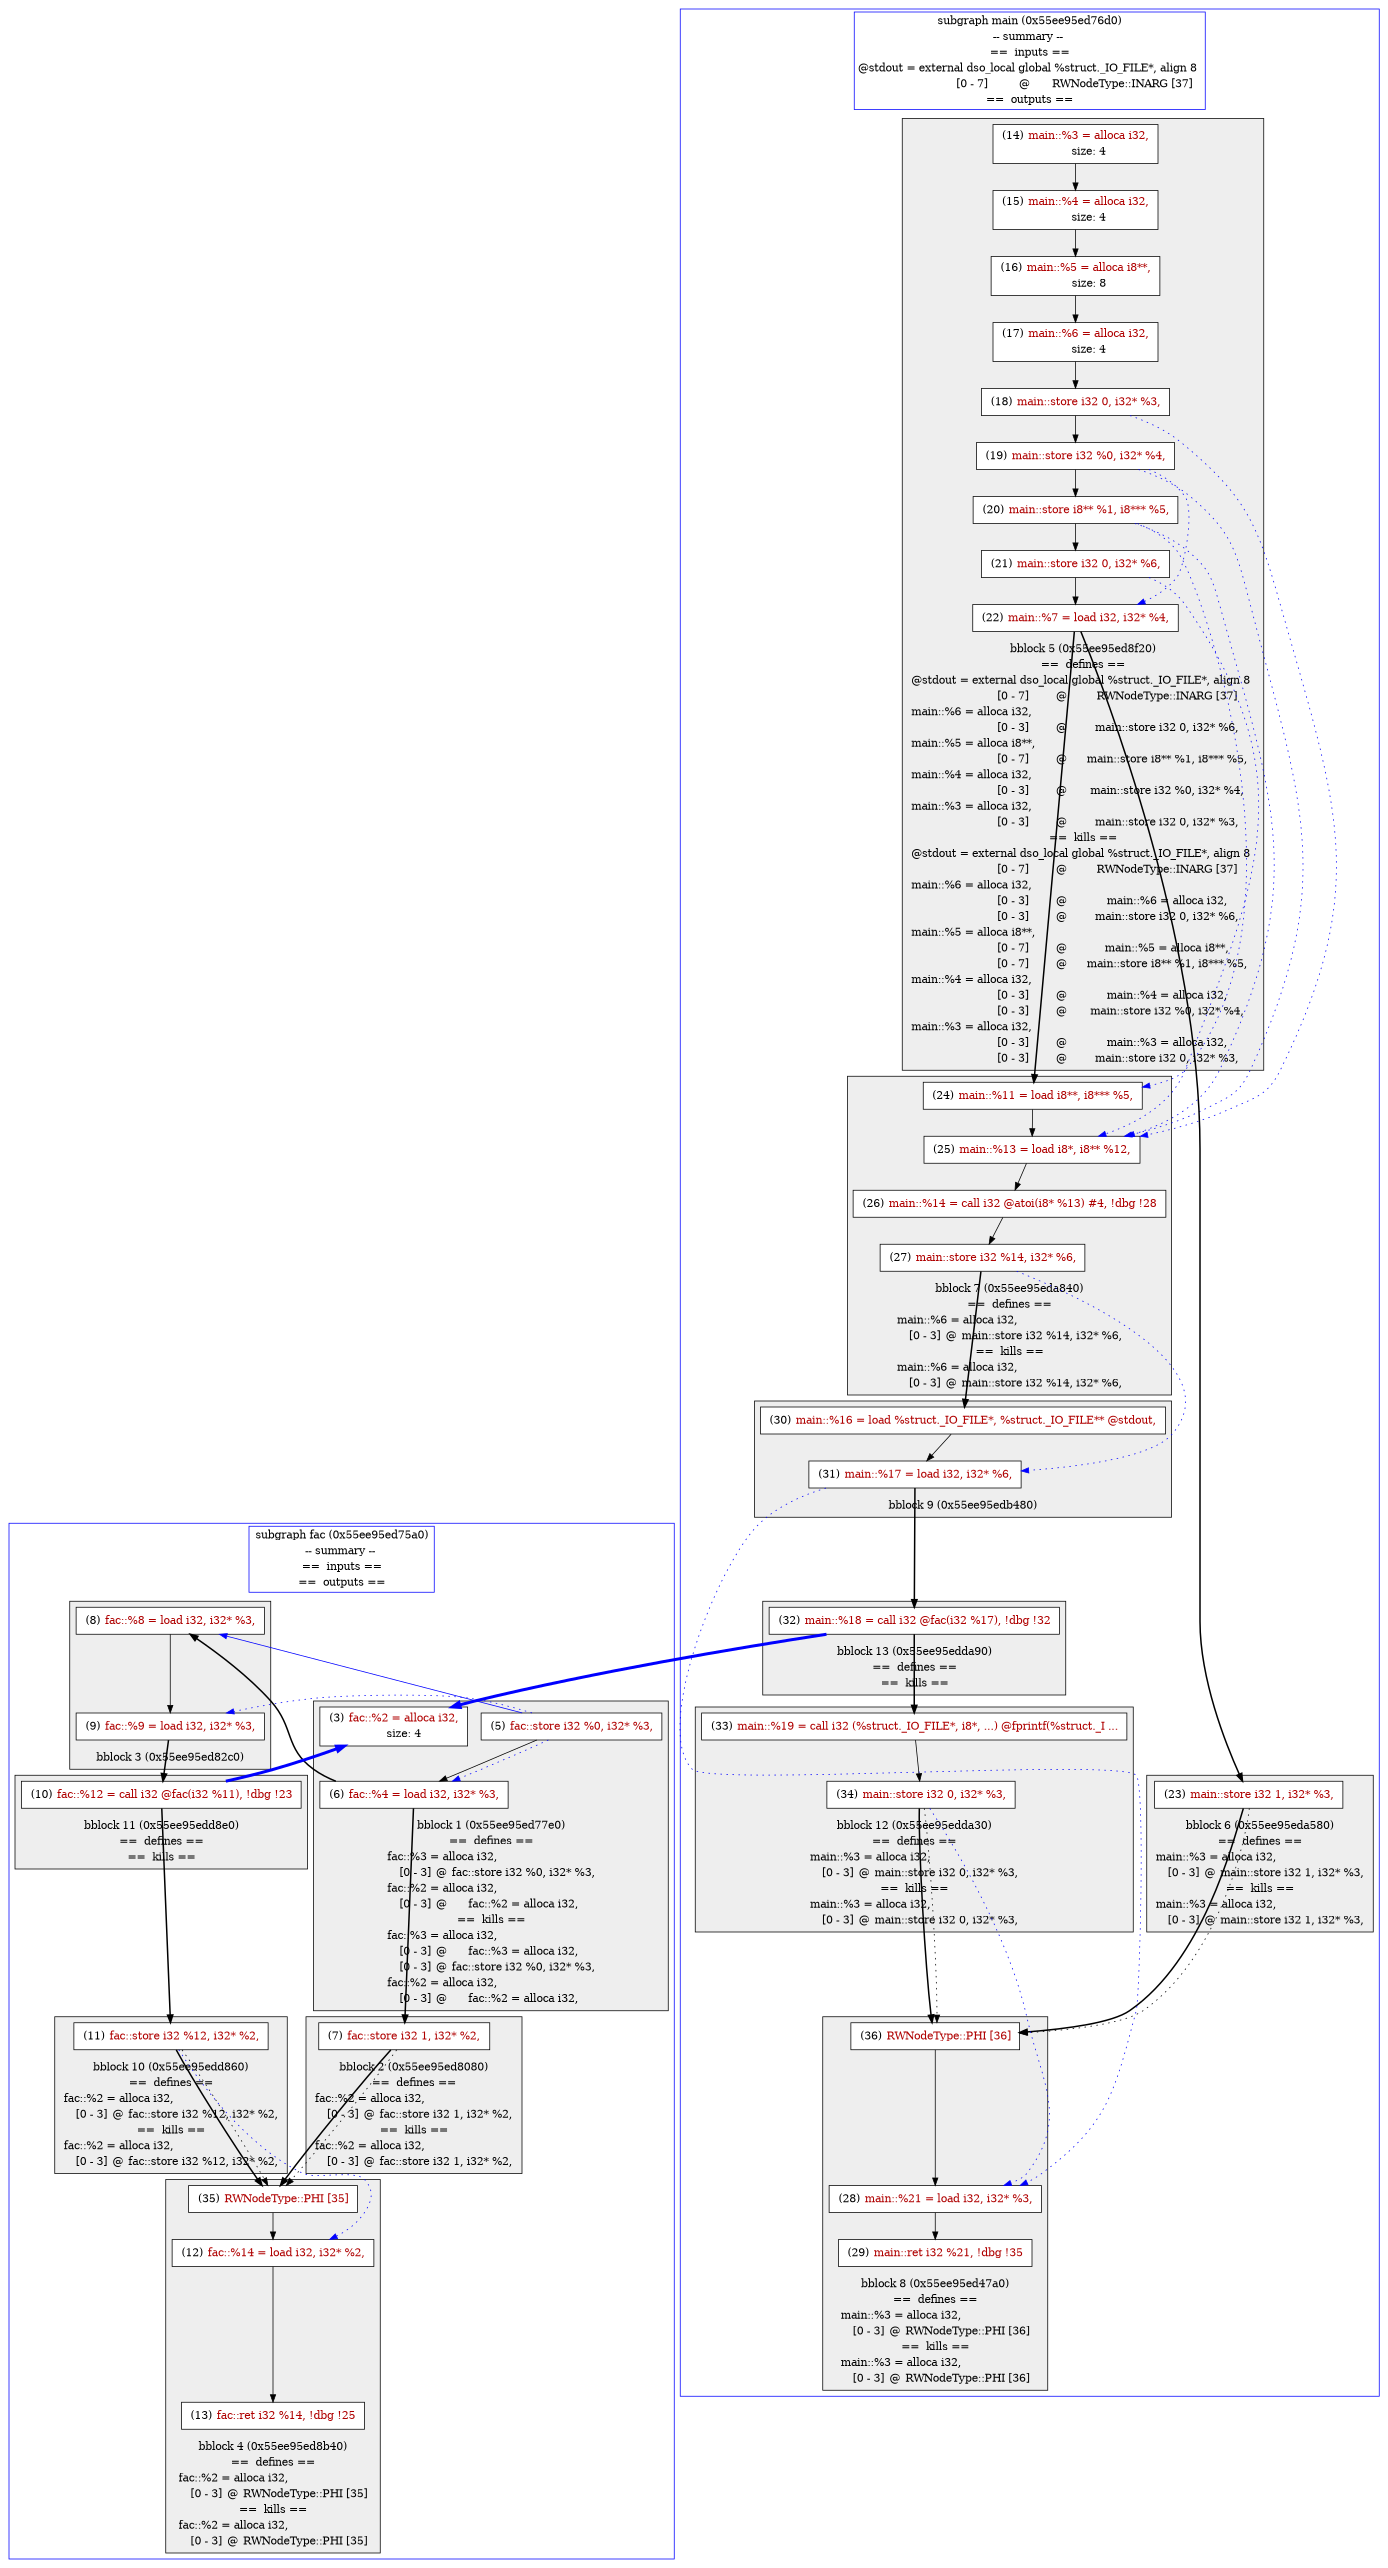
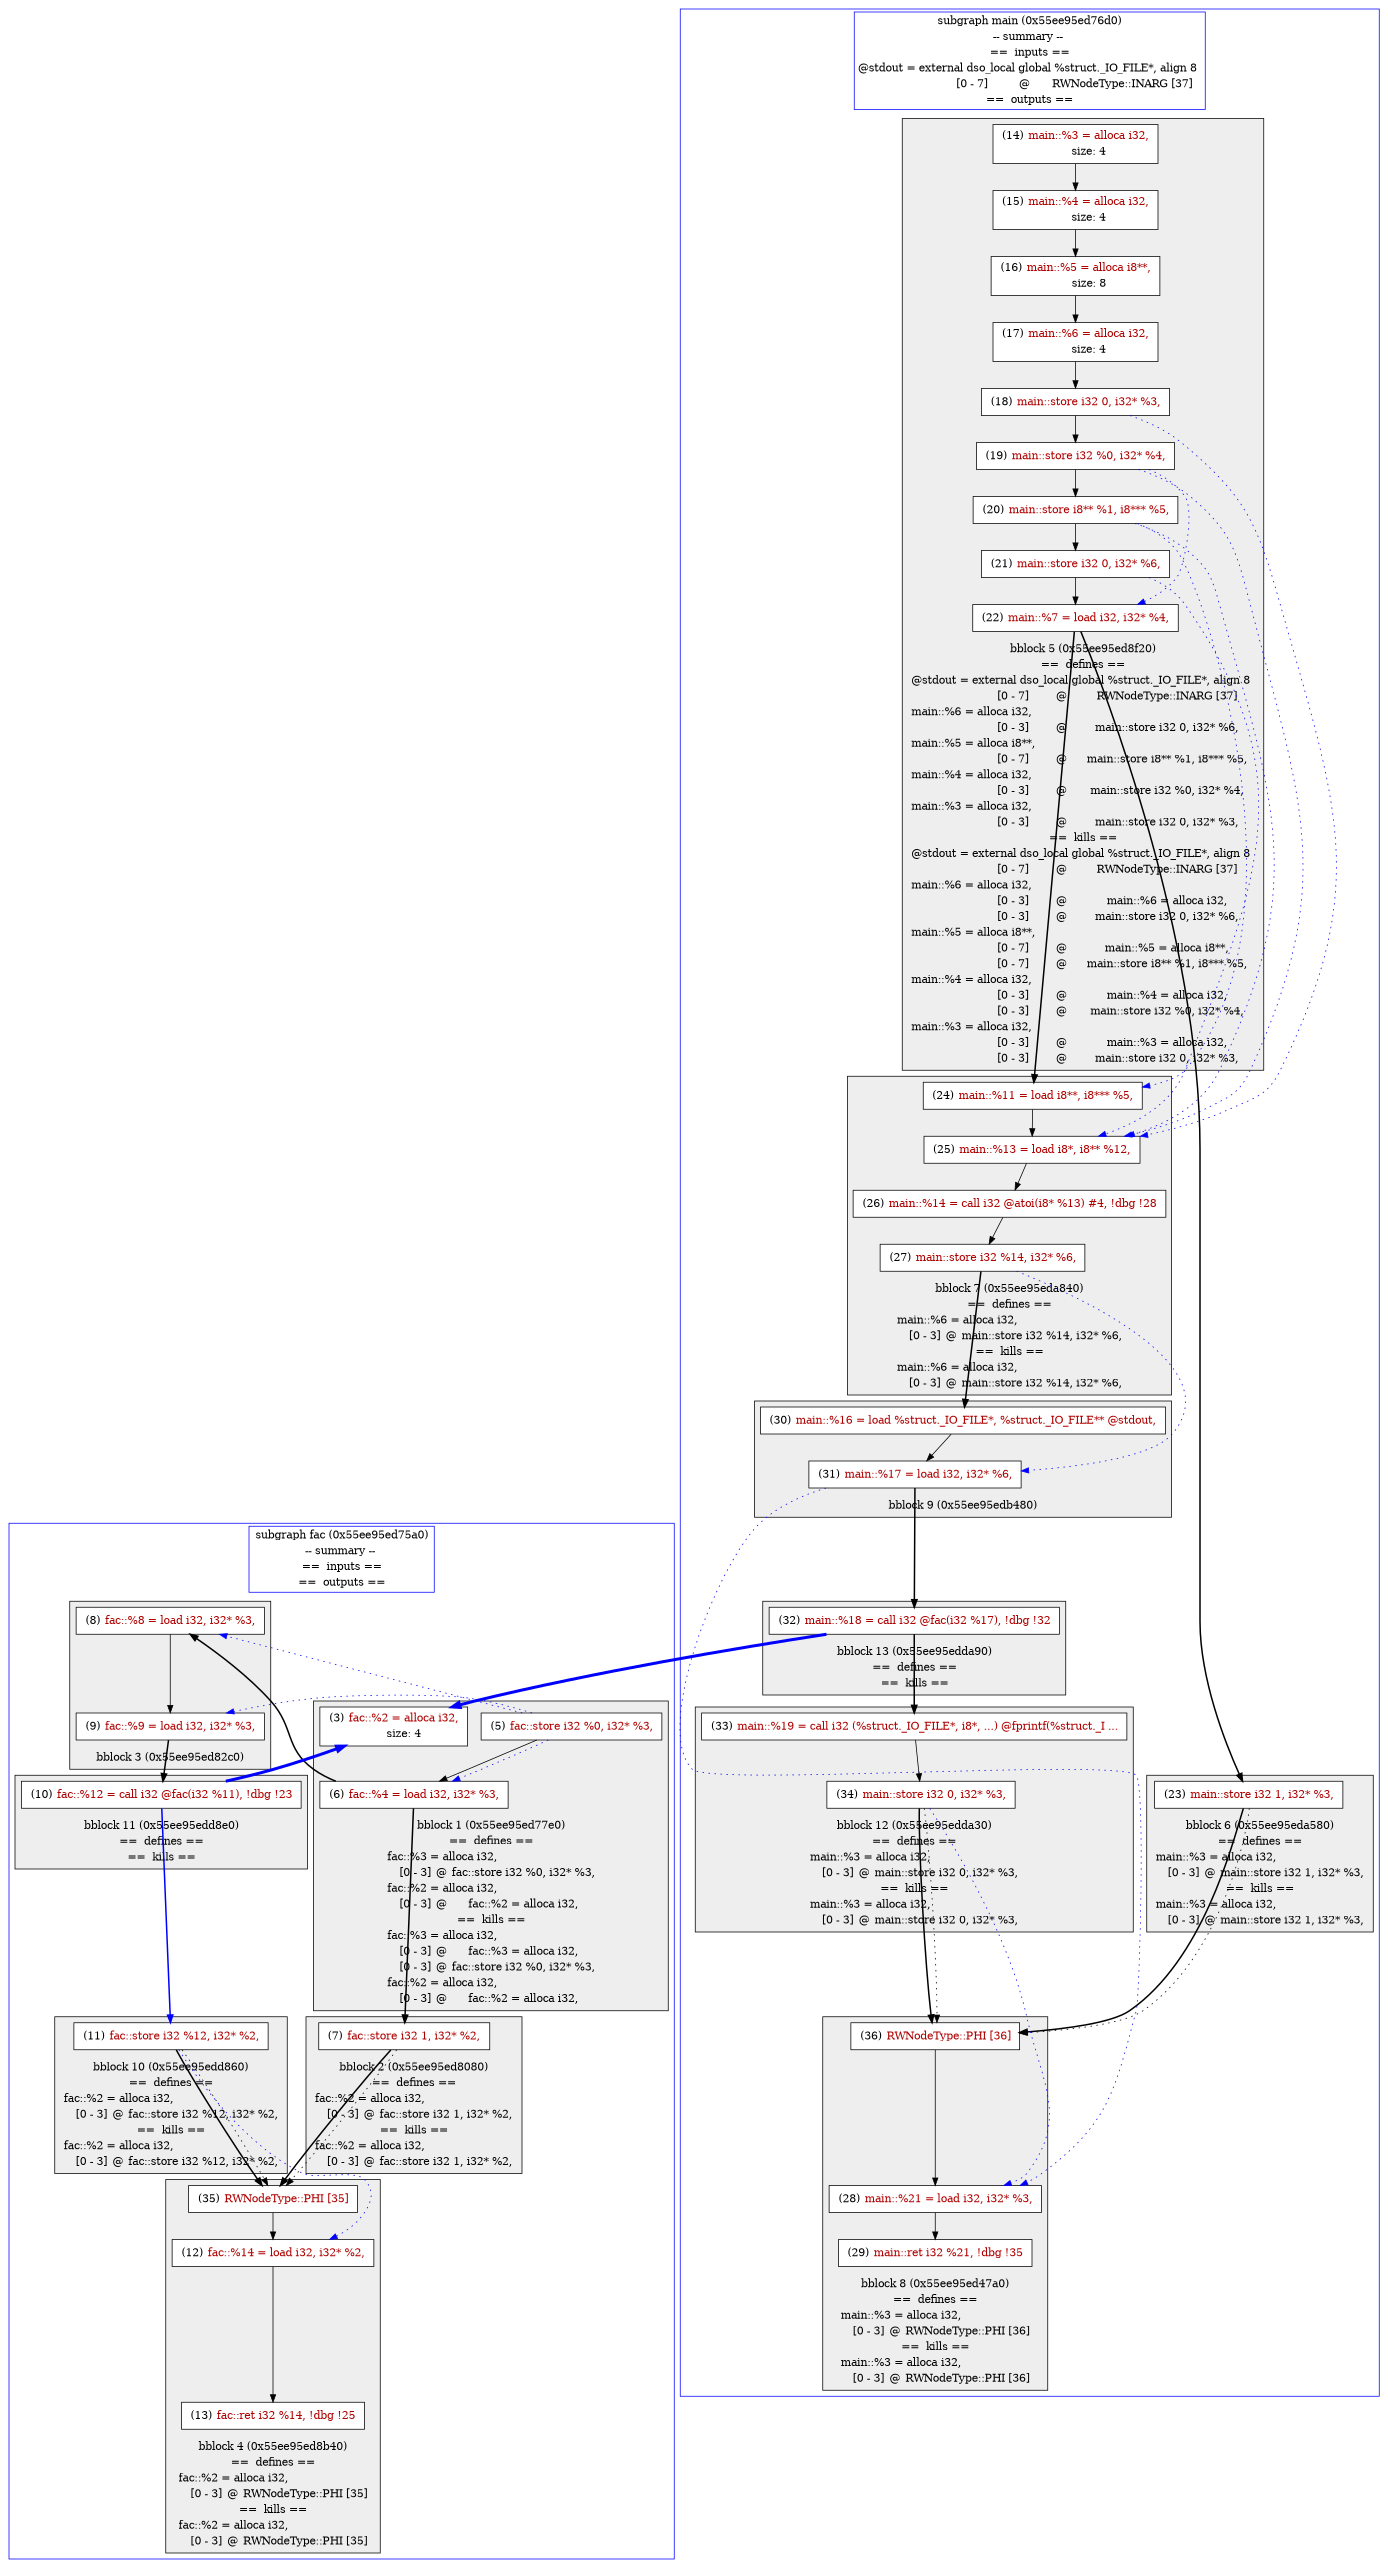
edge "(5)" -> "(8)": style solid -> dotted
edge "(10)" -> "(11)": color black -> blue
